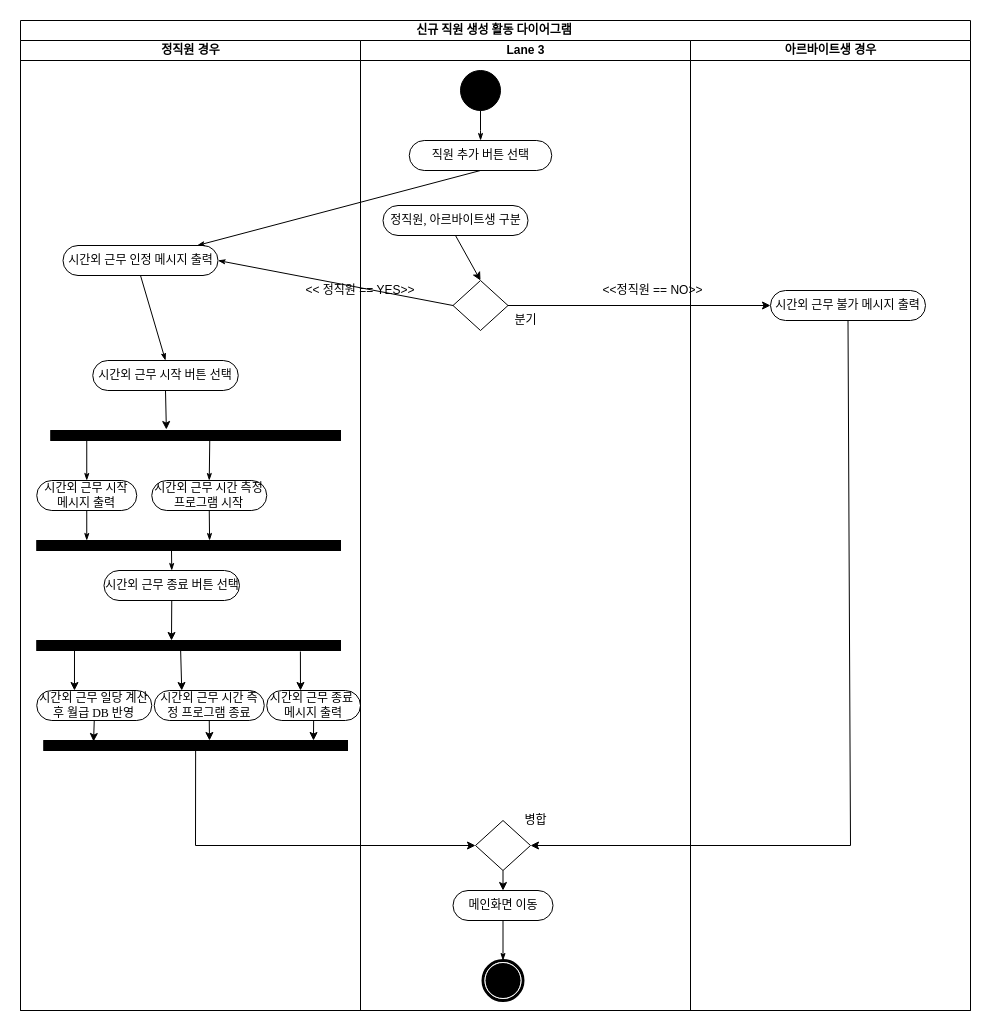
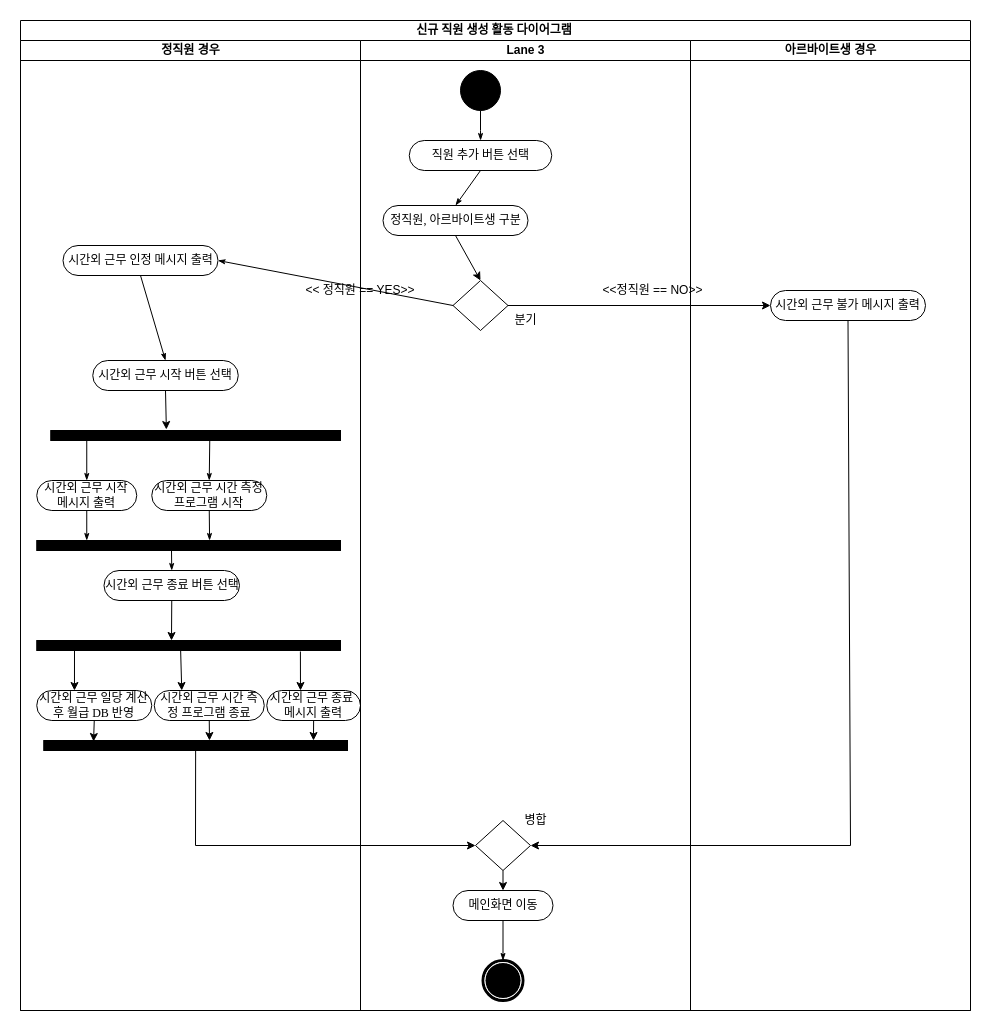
edge "직원 추가 버튼 선택" -> "시간외 근무 인정 메시지 출력": now "직원 추가 버튼 선택" -> "정직원, 아르바이트생 구분"
